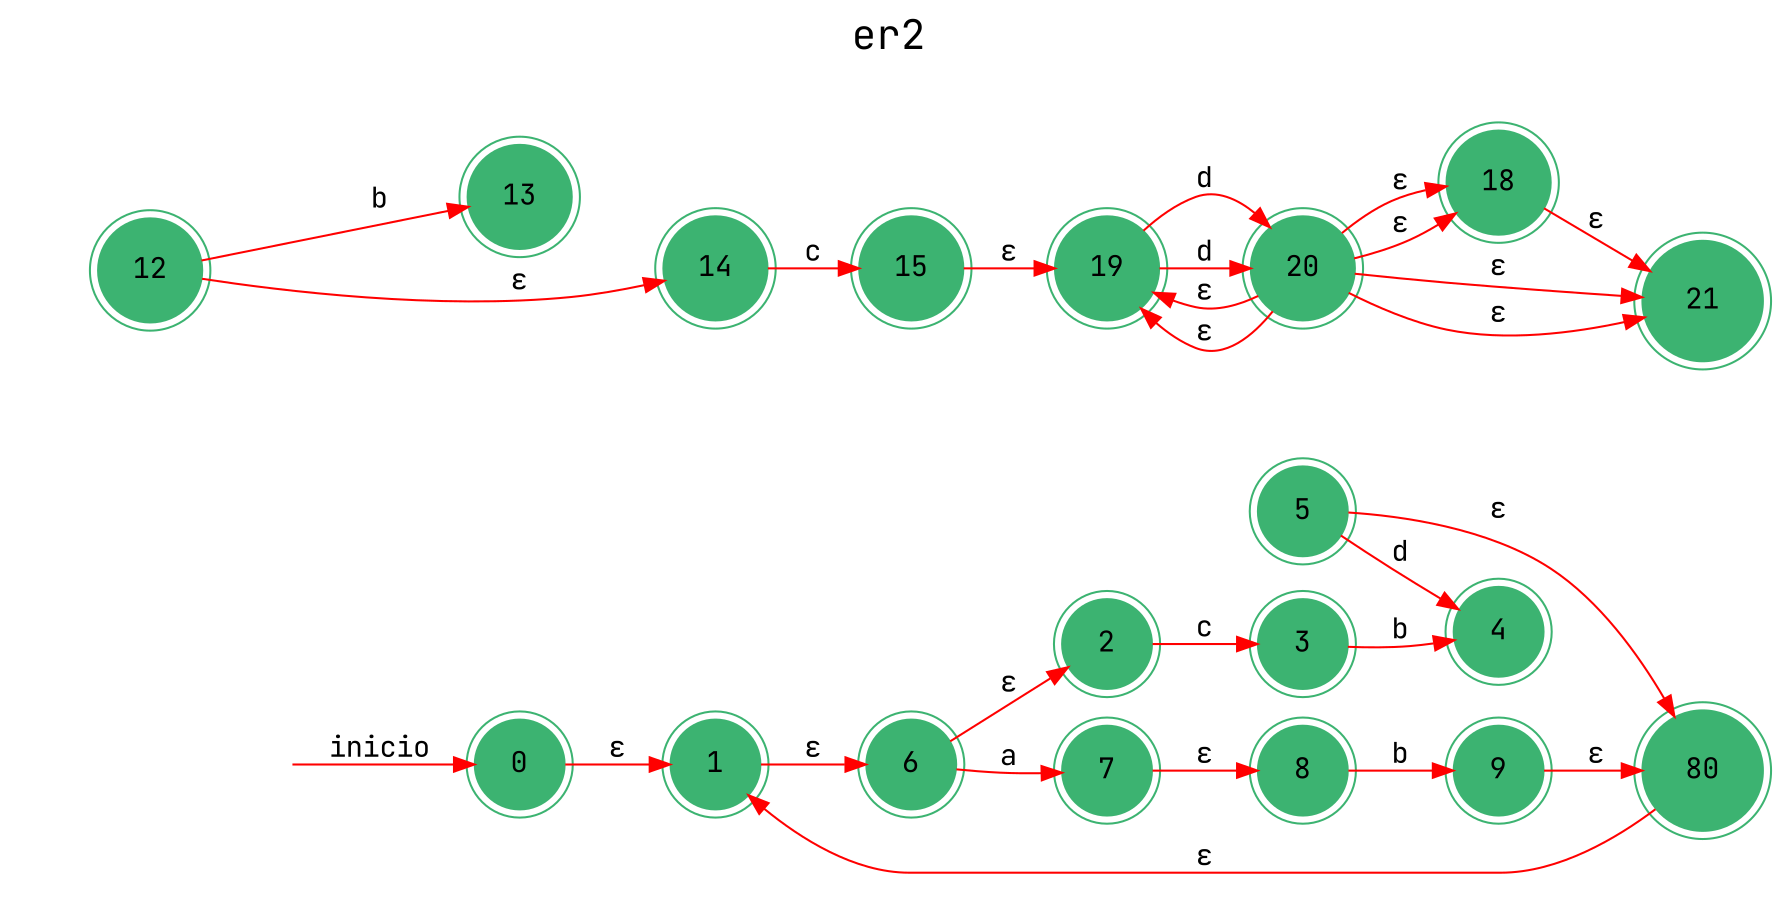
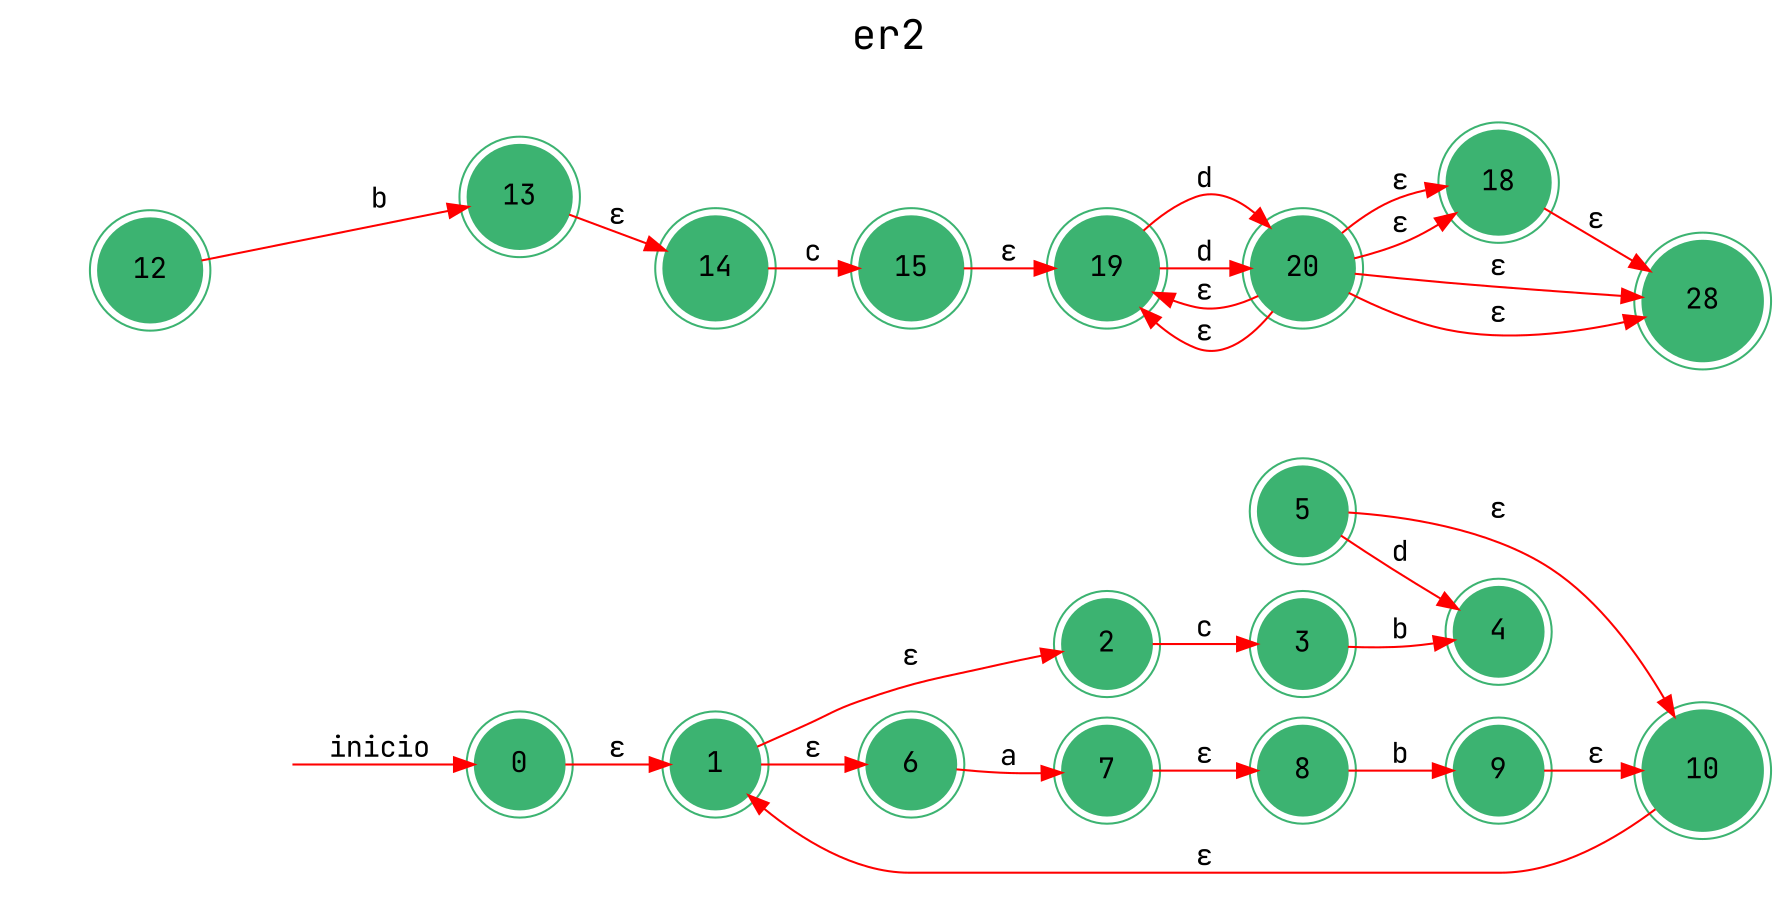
edge "12" -> "14": now "13" -> "14"
node "21": label "21" -> "28"
edge "6" -> "2": now "1" -> "2"
node "80": label "80" -> "10"
